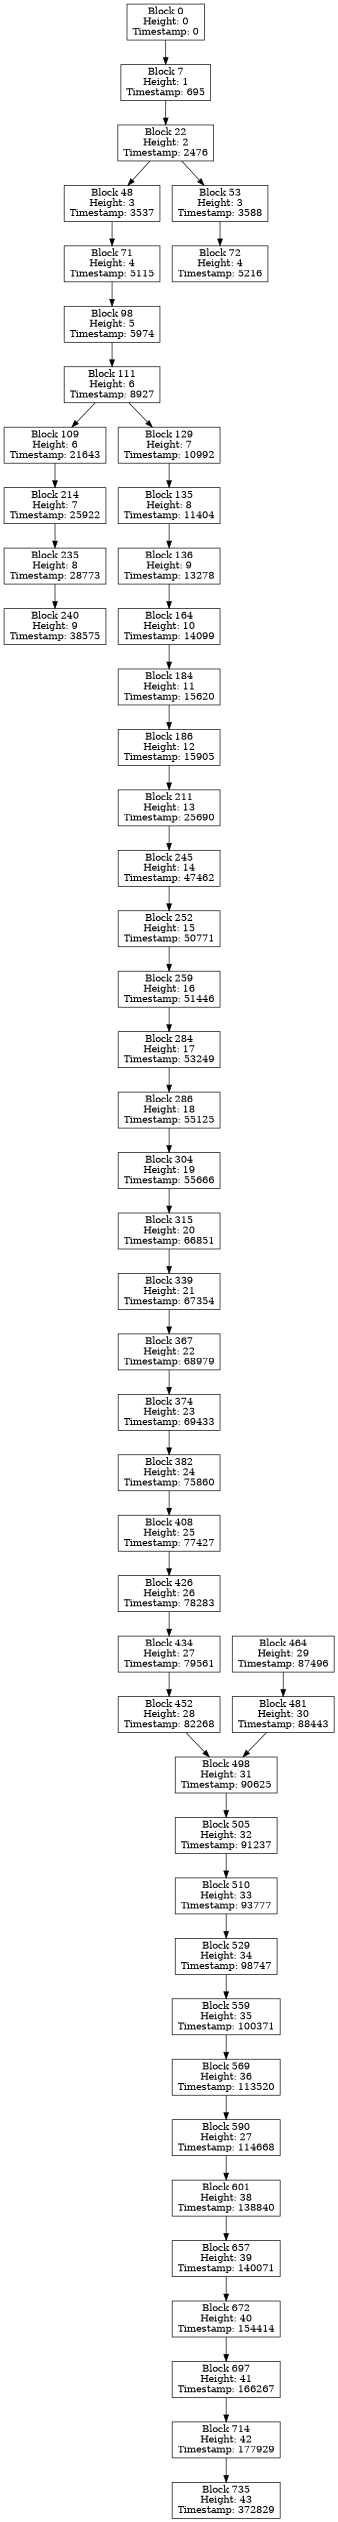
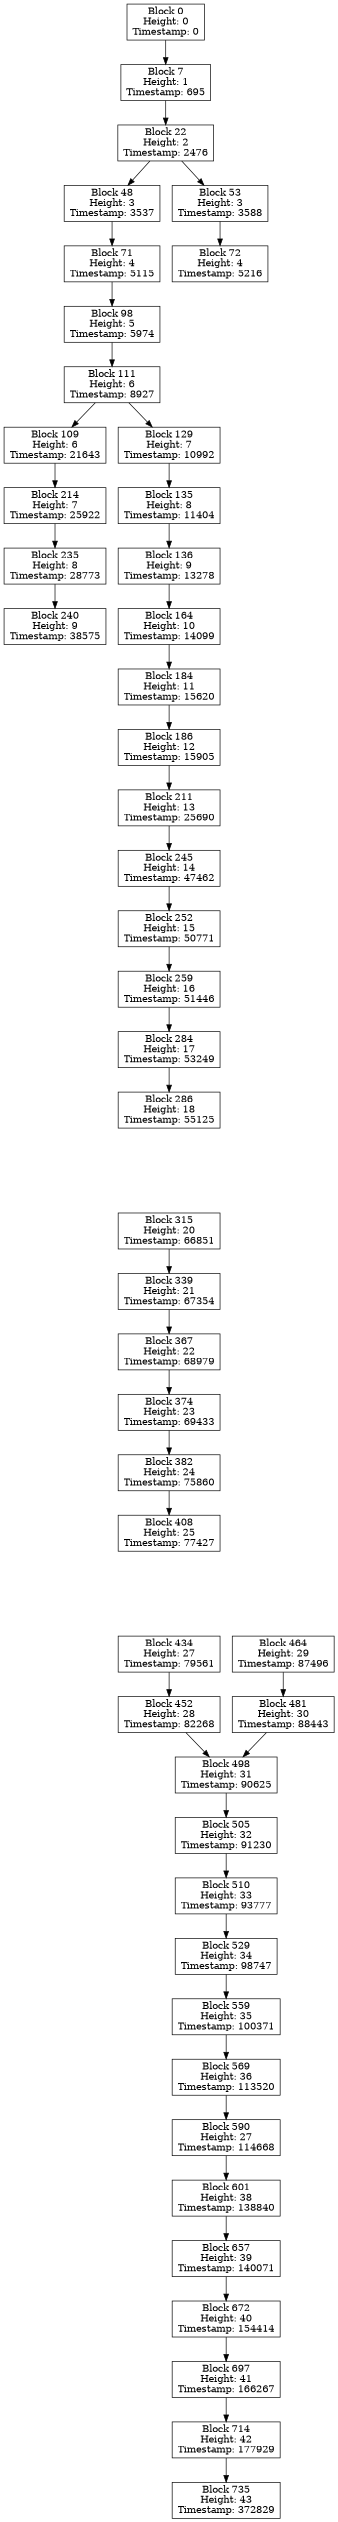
node "Block 304 Height: 19 Timestamp: 55666": removed
node "Block 426 Height: 26 Timestamp: 78283": removed
node "Block 505 Height: 32 Timestamp: 91237": label "Block 505 Height: 32 Timestamp: 91237" -> "Block 505 Height: 32 Timestamp: 91230"
